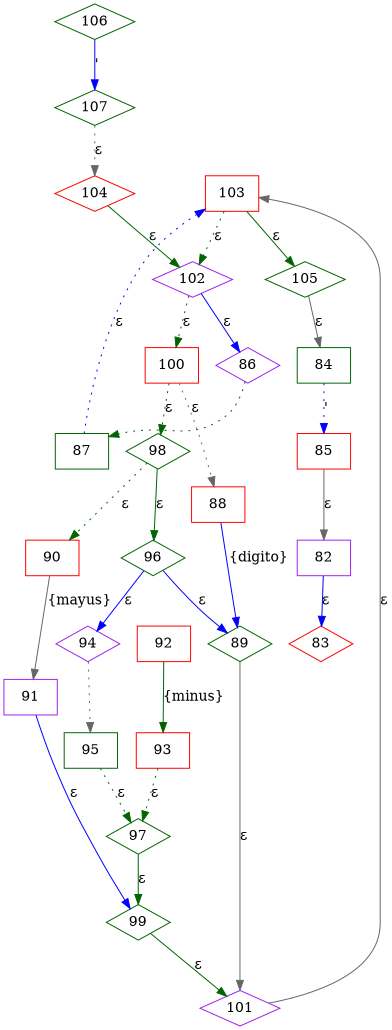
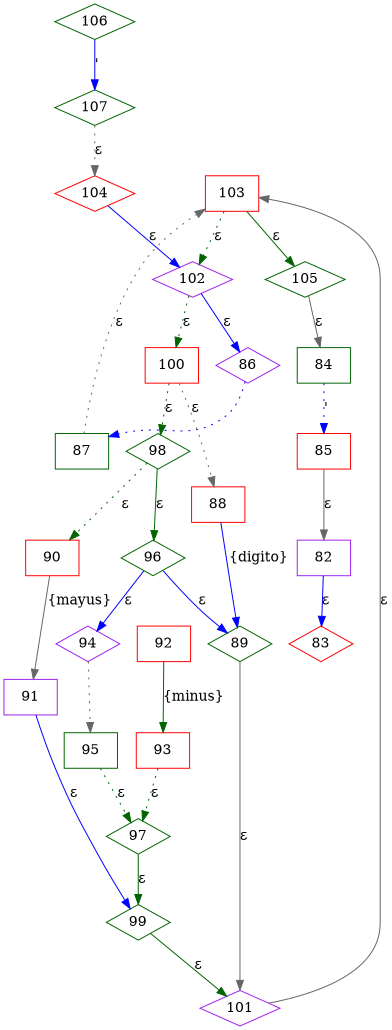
edge "104" -> "102": color darkgreen -> blue
edge "87" -> "103": color blue -> gray40
edge "86" -> "87": color darkgreen -> blue
